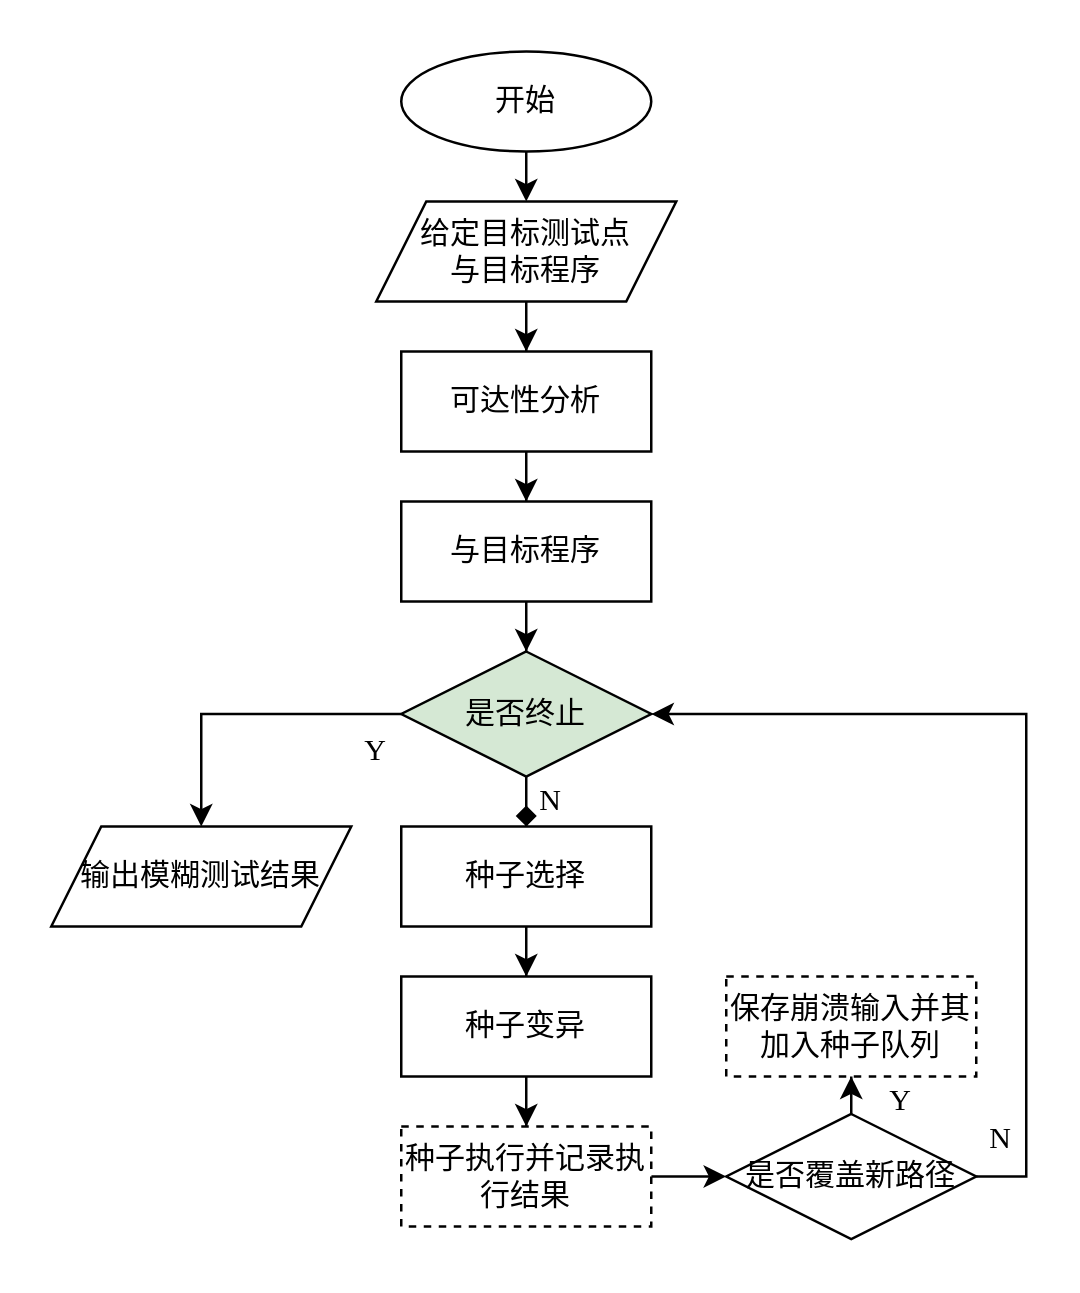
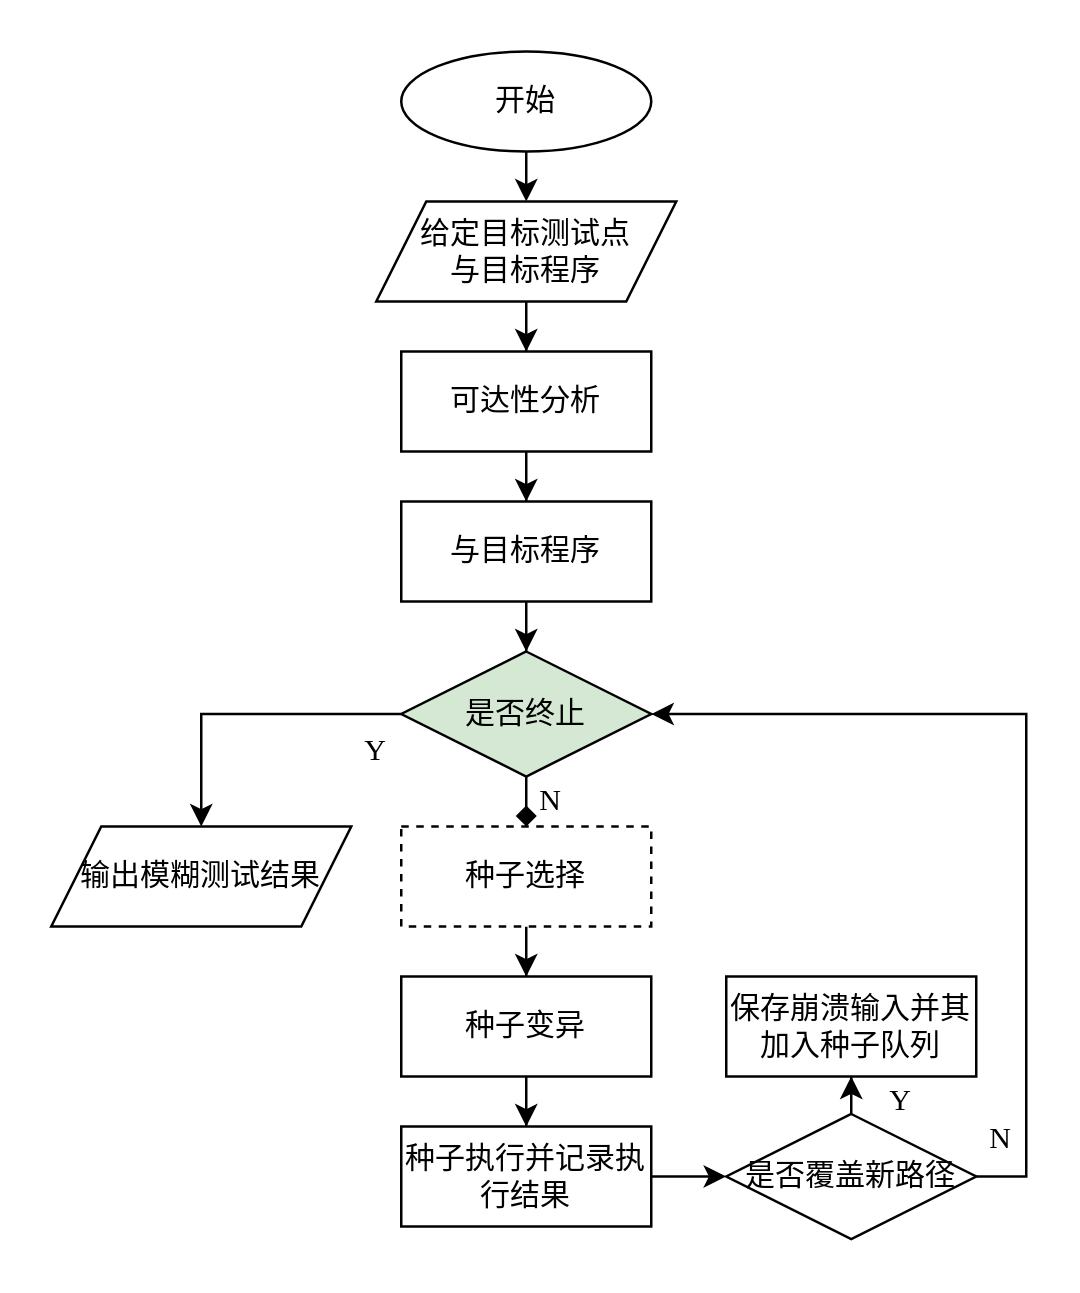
node "种子选择": style solid -> dashed
node "保存崩溃输入并其加入种子队列": style dashed -> solid
node "种子执行并记录执行结果": style dashed -> solid
